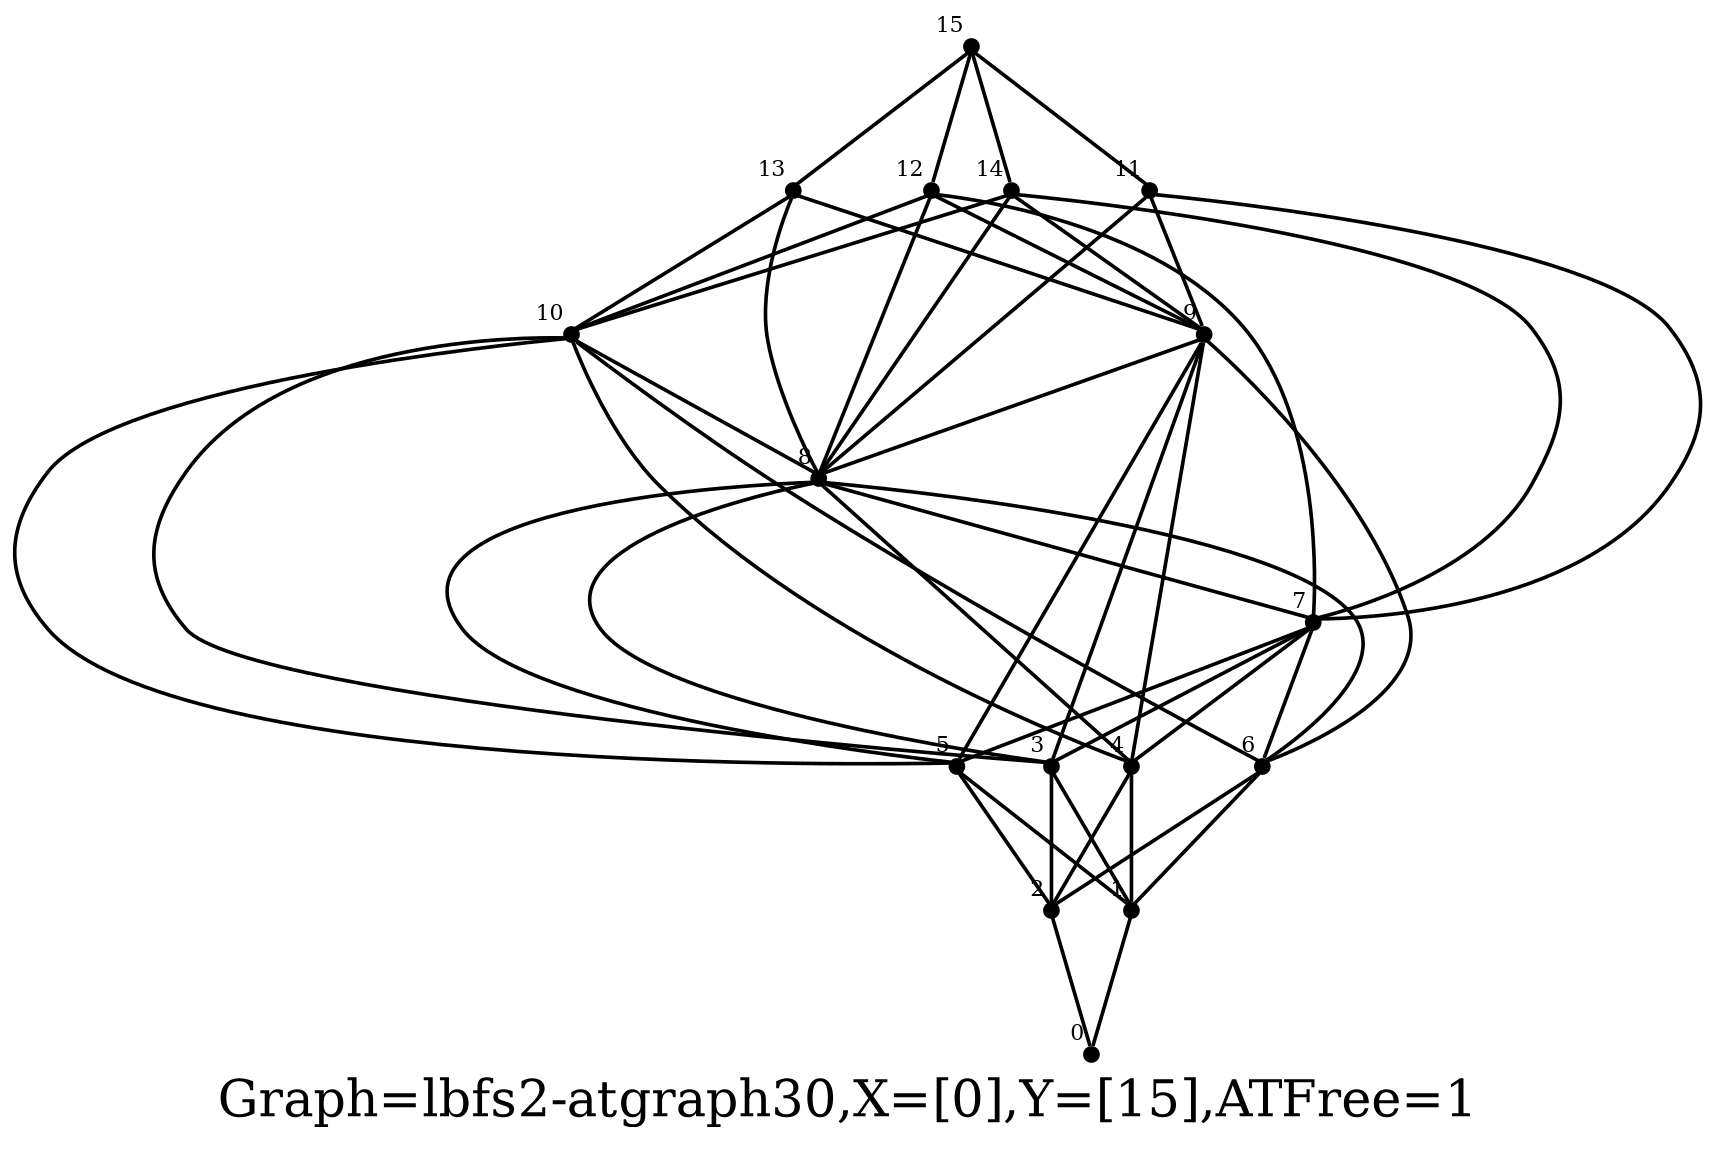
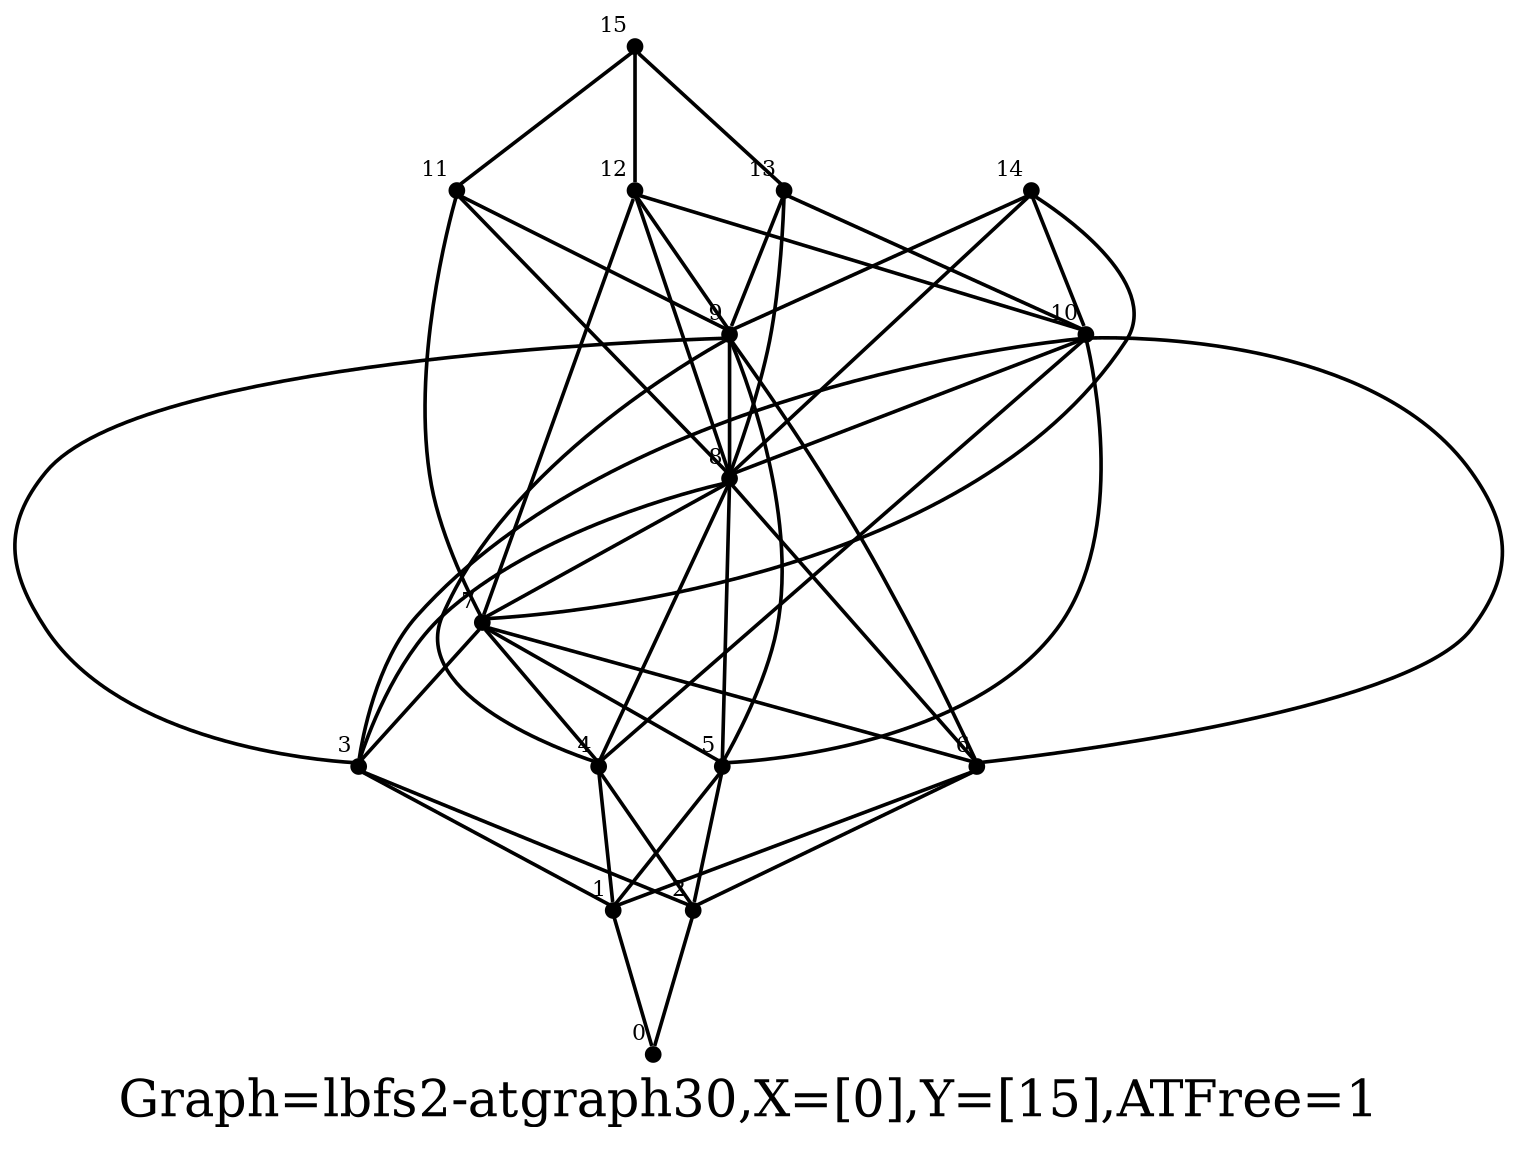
edge "15" -- "14": removed
